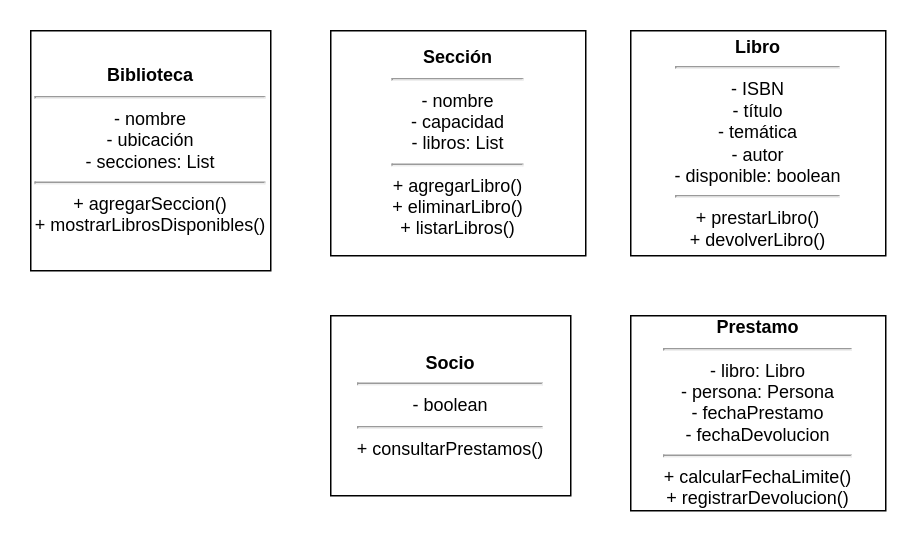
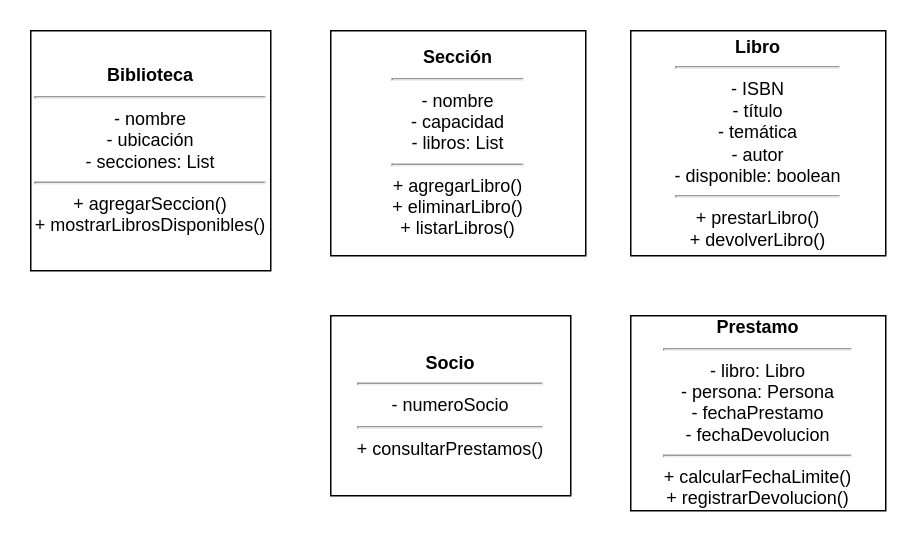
node "Socio- boolean+ consultarPrestamos()": label "Socio- boolean+ consultarPrestamos()" -> "Socio- numeroSocio+ consultarPrestamos()"
